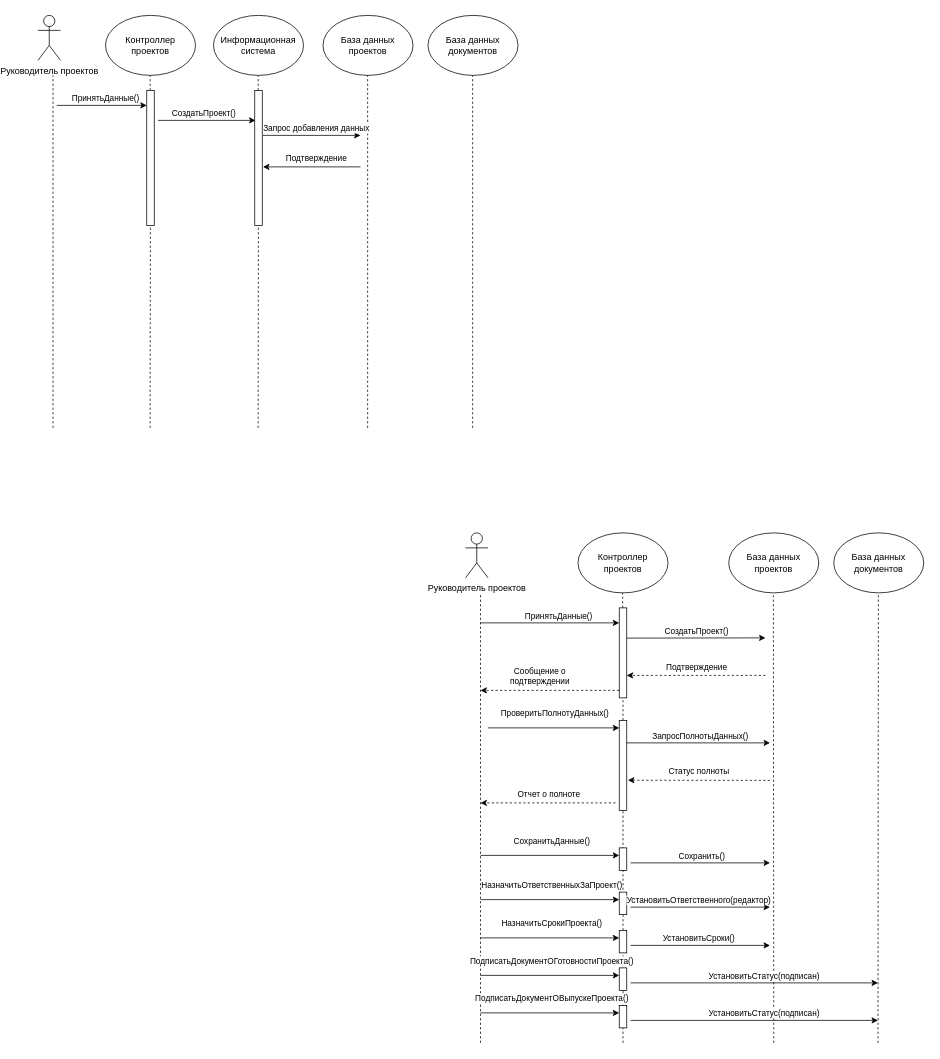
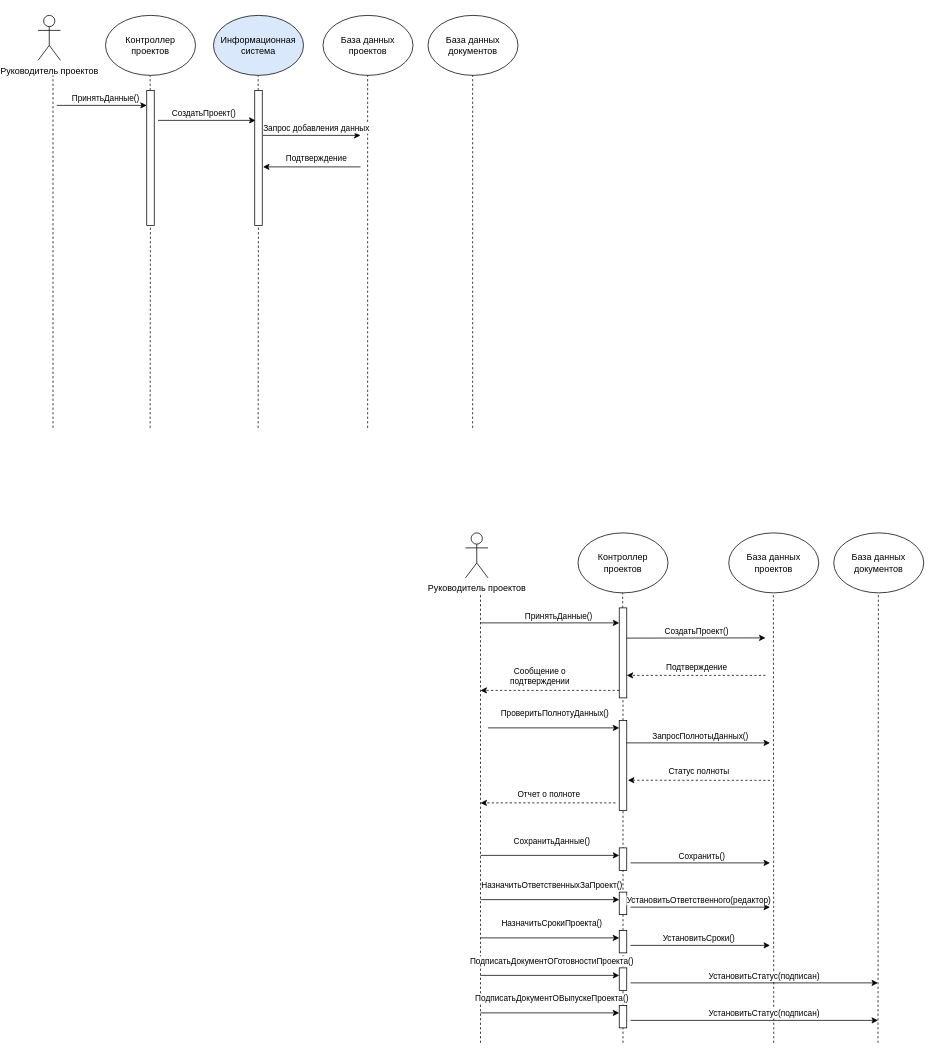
node "Информационная система": fillcolor #ffffff -> #dae8fc
